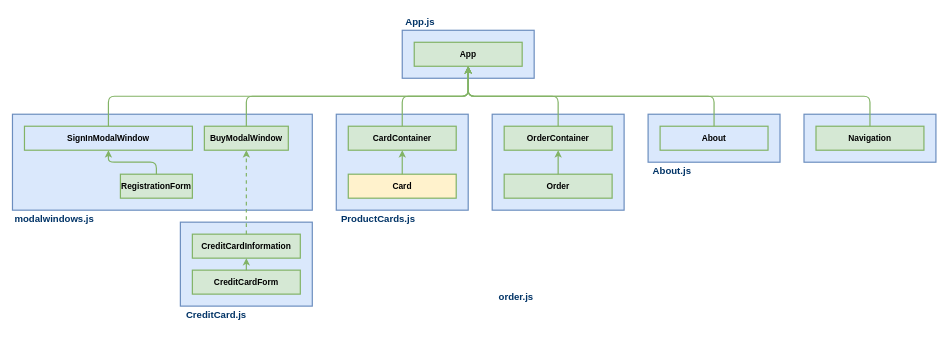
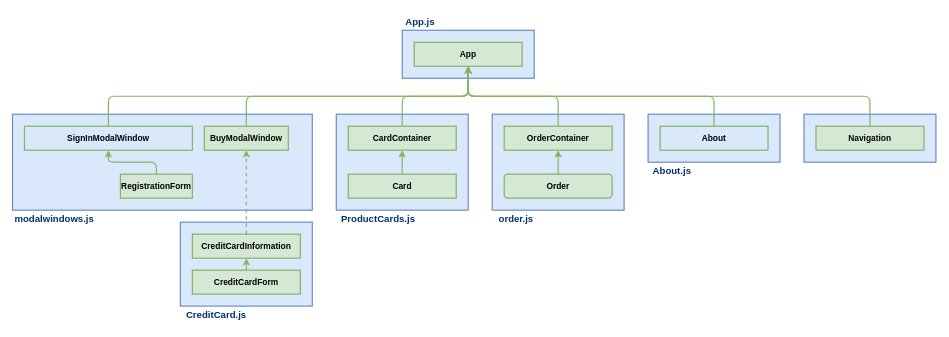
node "Card": fillcolor #fff2cc -> #d5e8d4
node "Order": shape rectangle -> rounded rectangle
node "order.js": moved (516, 297) -> (516, 219)
